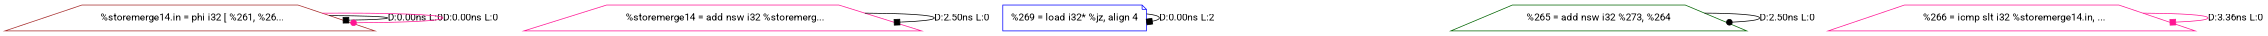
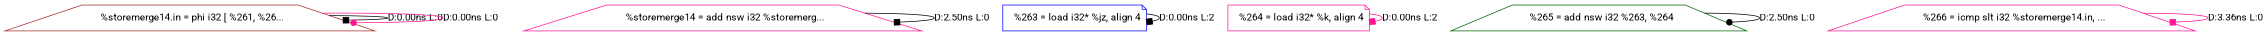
node "%269 = load i32* %jz, align 4": label "%269 = load i32* %jz, align 4" -> "%263 = load i32* %jz, align 4"
node "%264 = load i32* %k, align 4": added
node "%265 = add nsw i32 %273, %264": label "%265 = add nsw i32 %273, %264" -> "%265 = add nsw i32 %263, %264"
